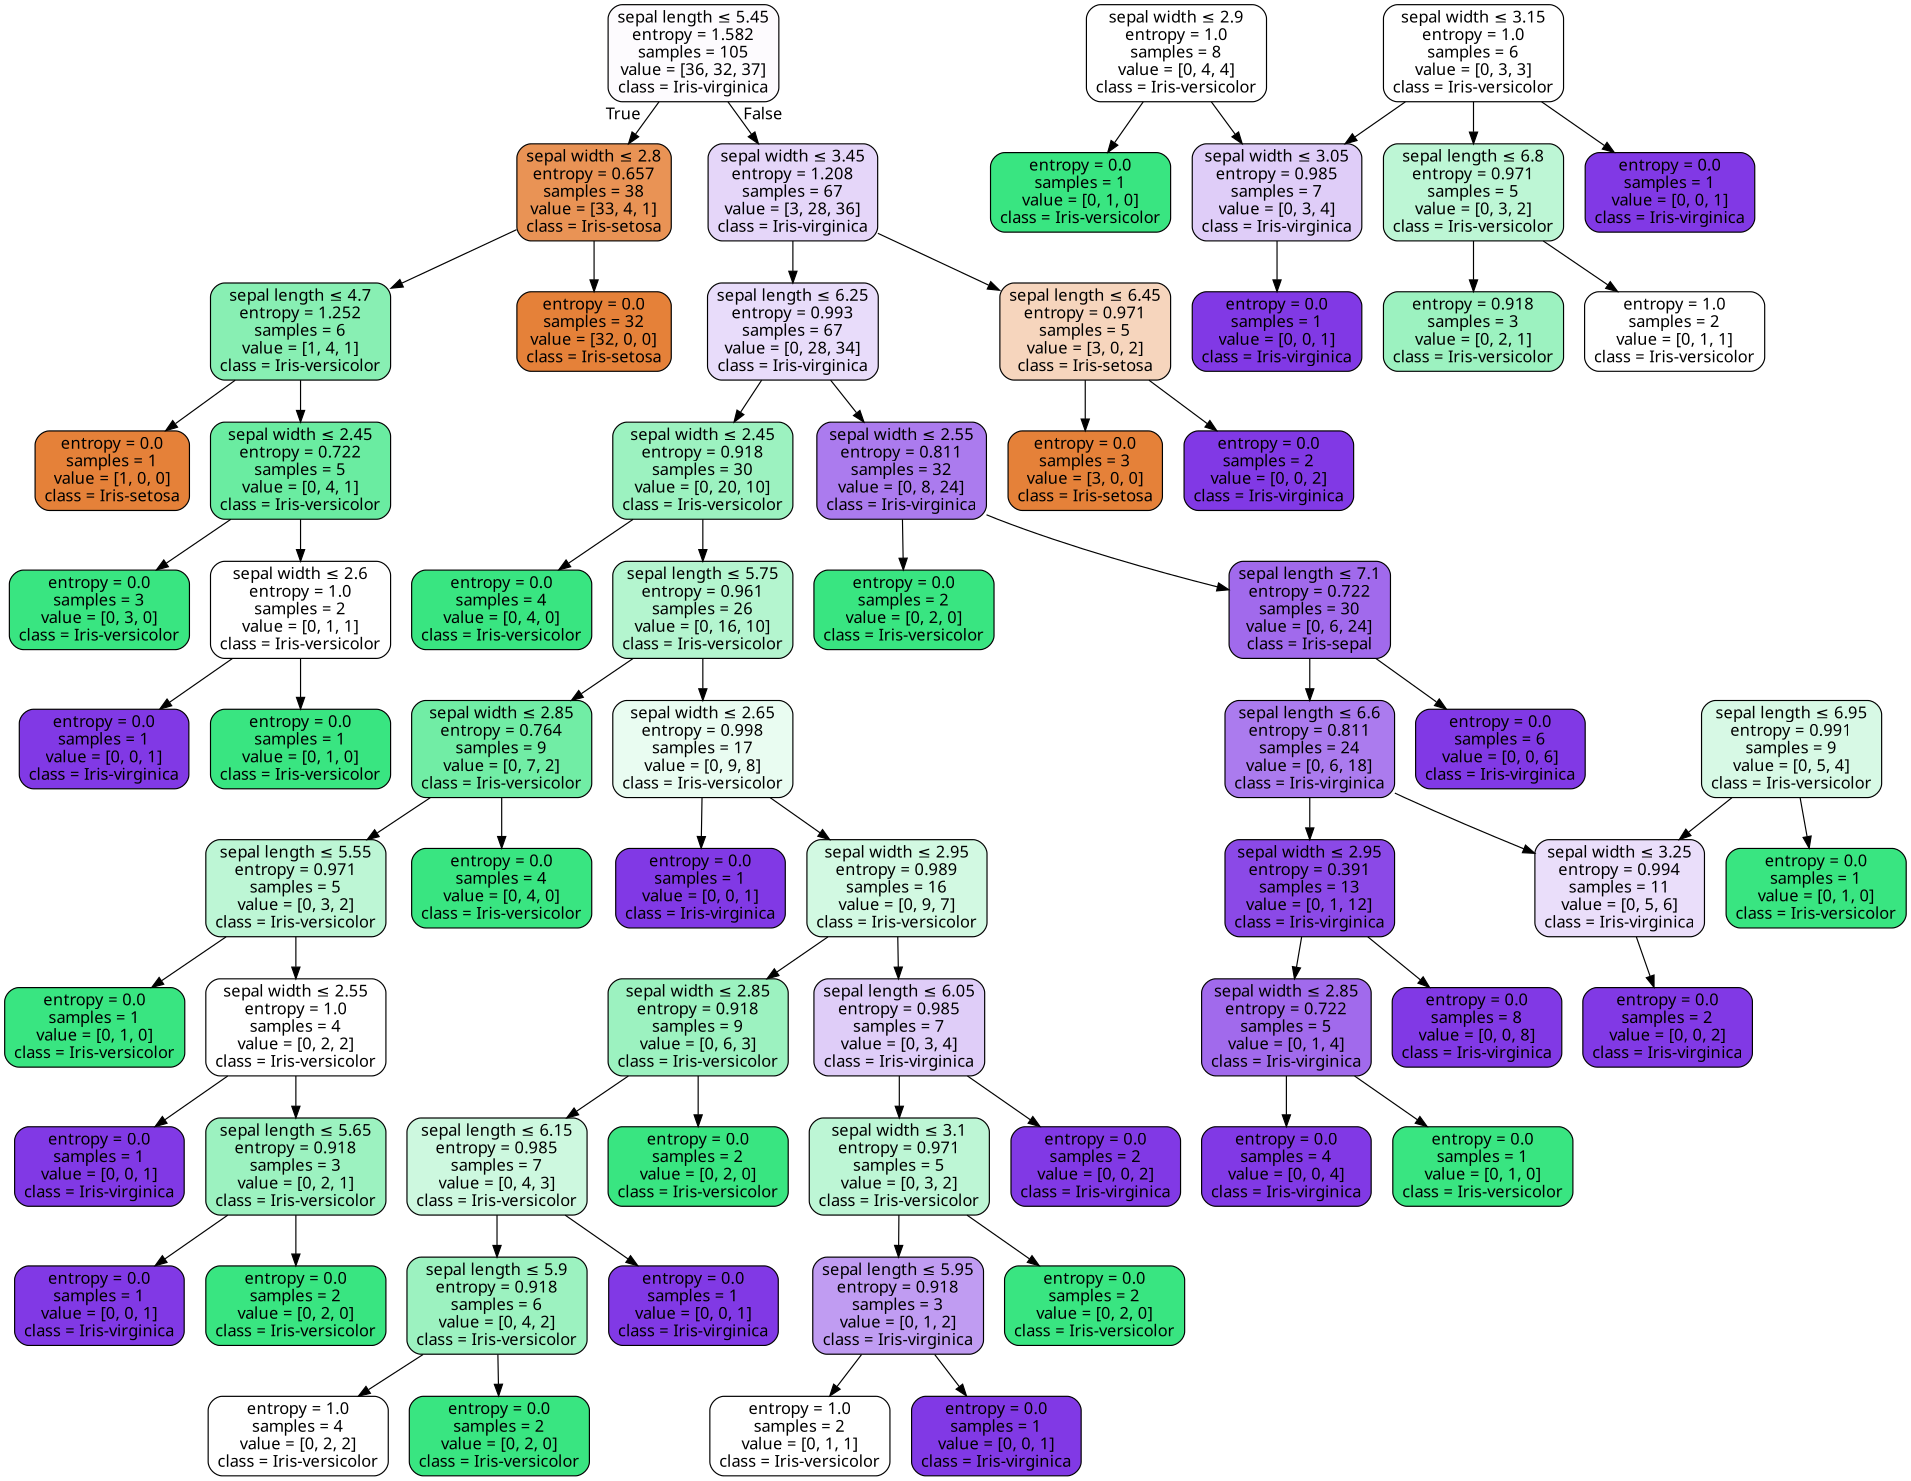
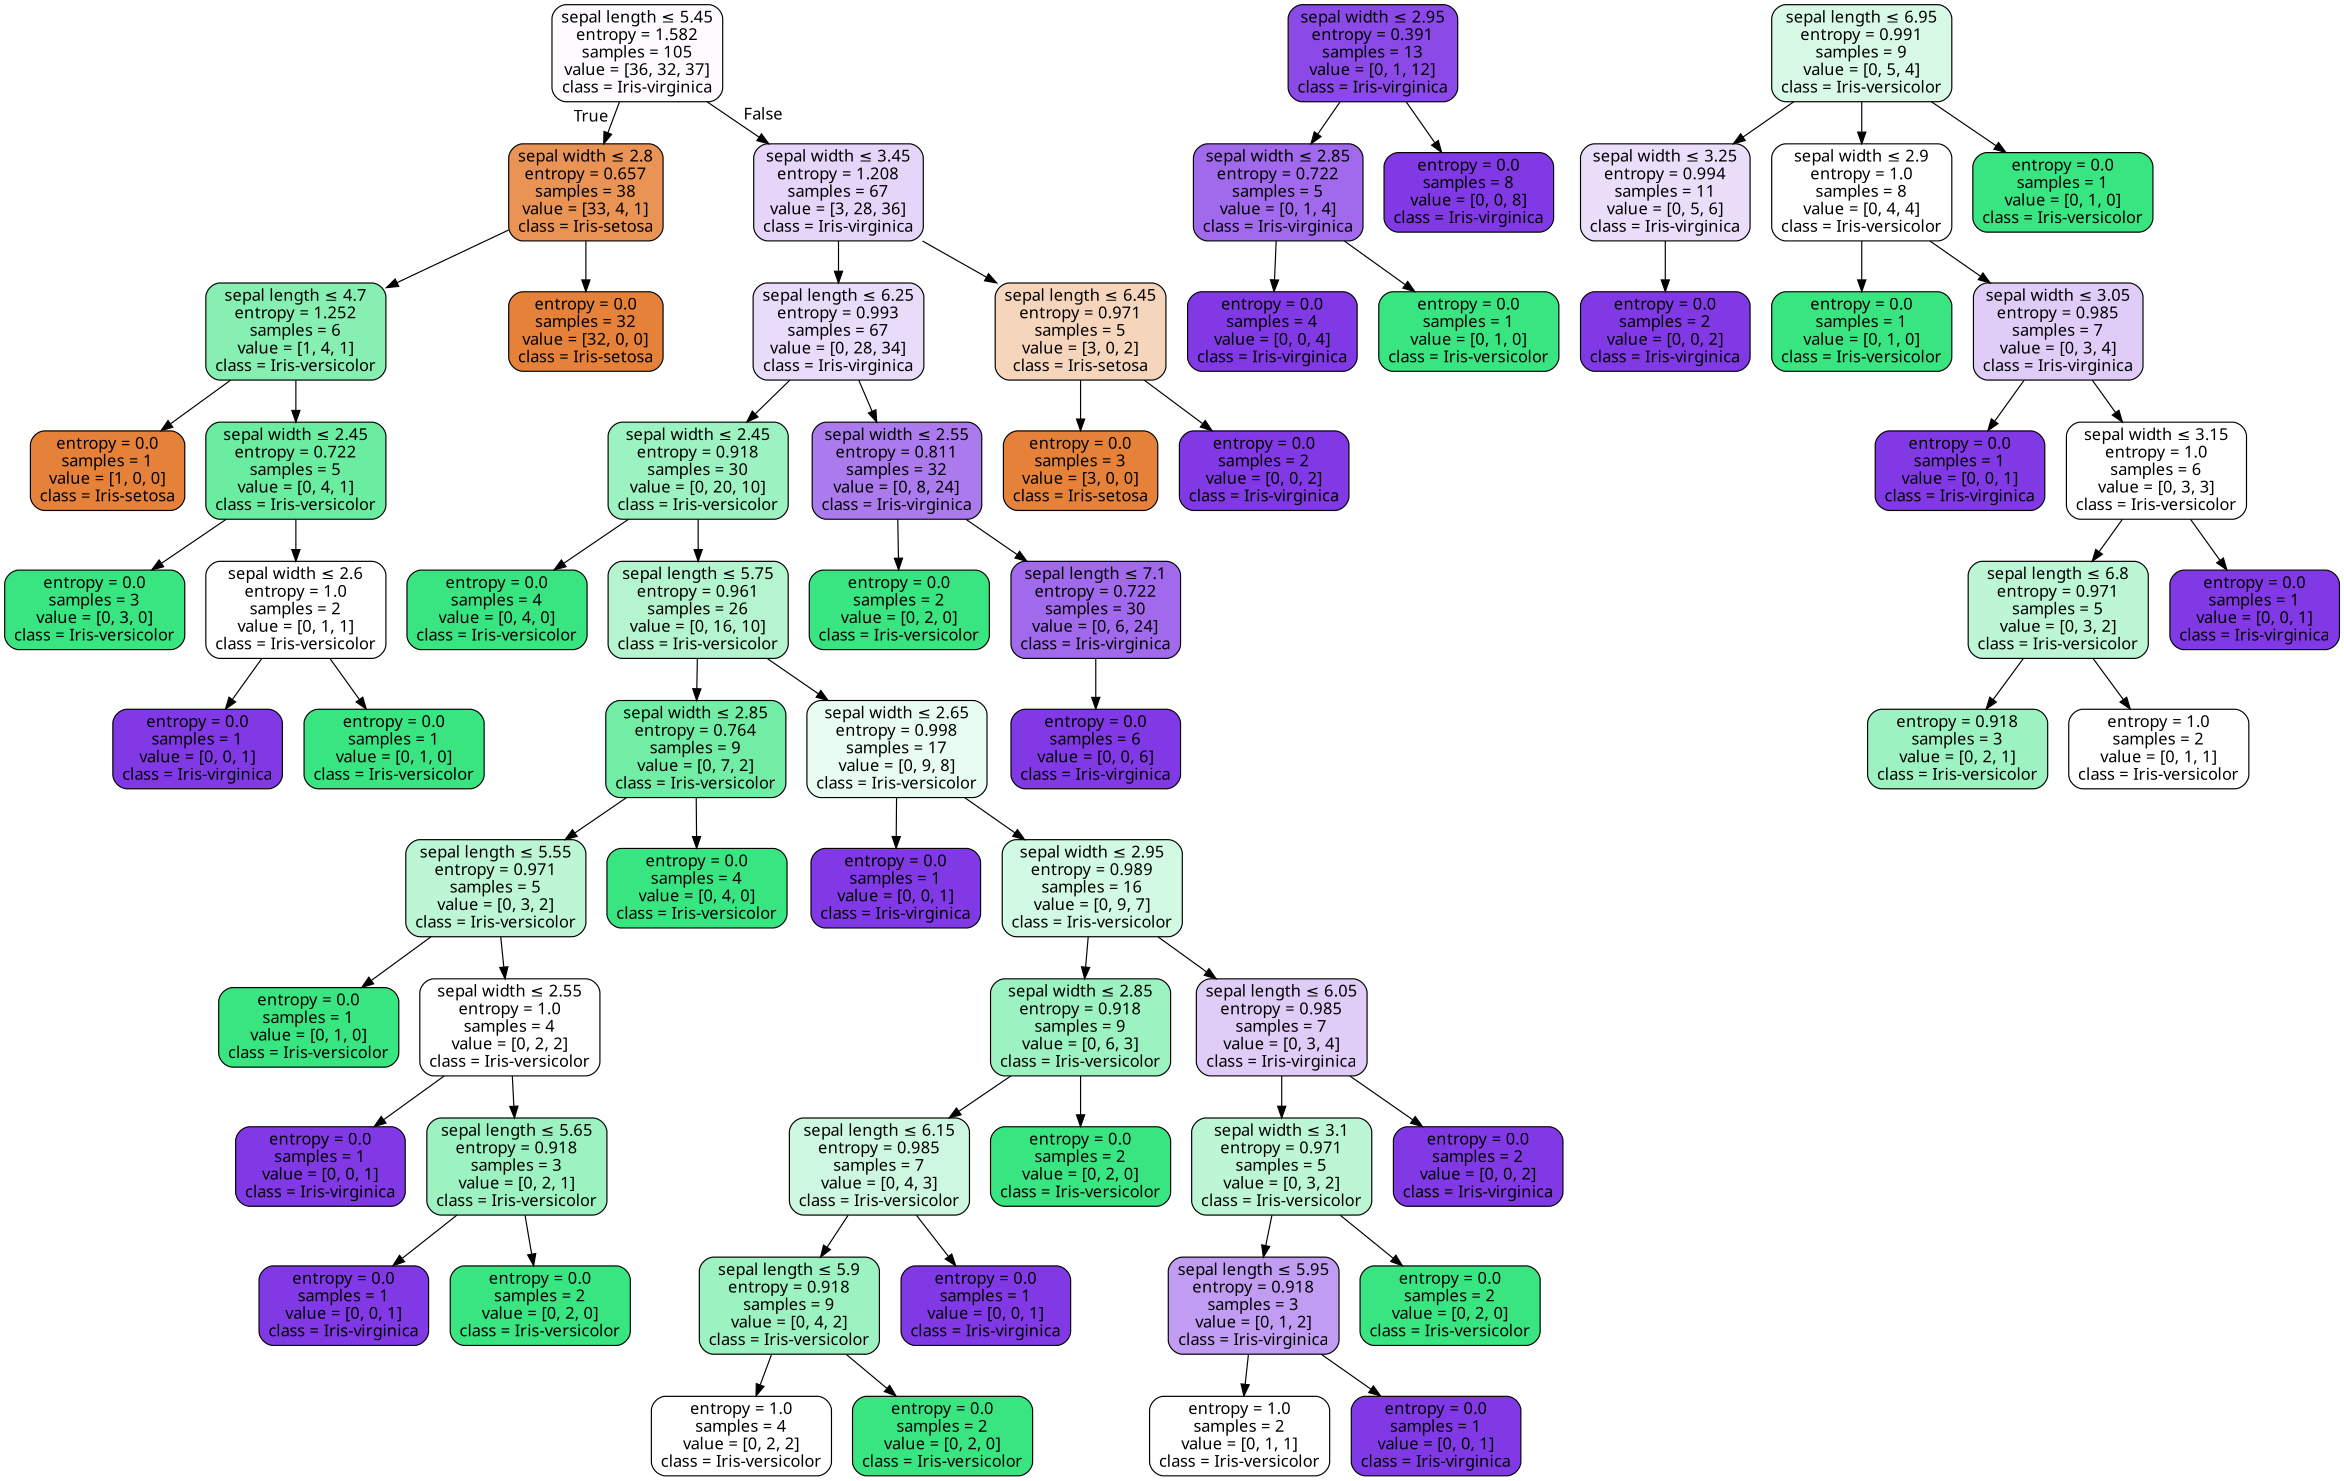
edge "sepal length ≤ 6.95" -> "sepal width ≤ 2.9": added
edge "sepal width ≤ 3.15" -> "sepal width ≤ 3.05": reversed
node "sepal length ≤ 7.1": text "class = Iris-sepal" -> "class = Iris-virginica"
node "sepal length ≤ 6.6": removed
node "sepal length ≤ 5.9": text "samples = 6" -> "samples = 9"
